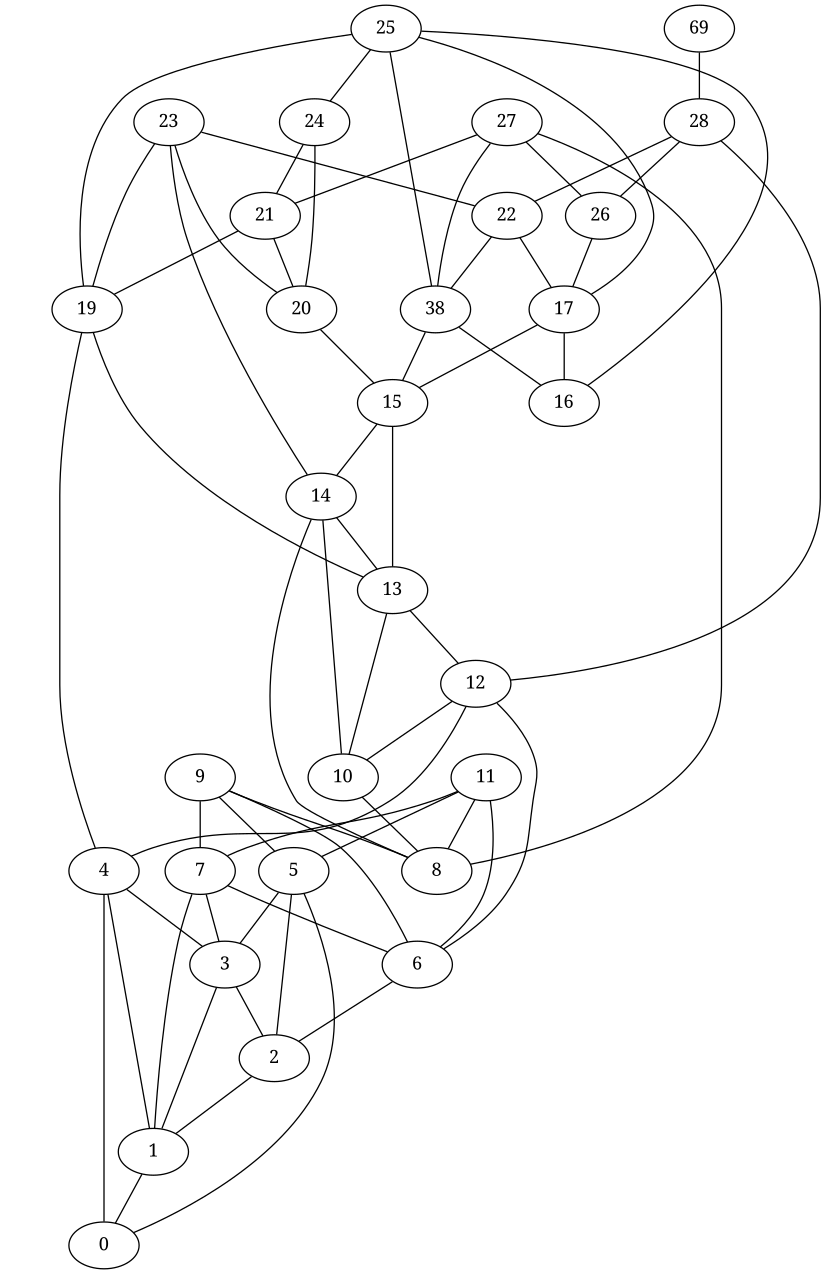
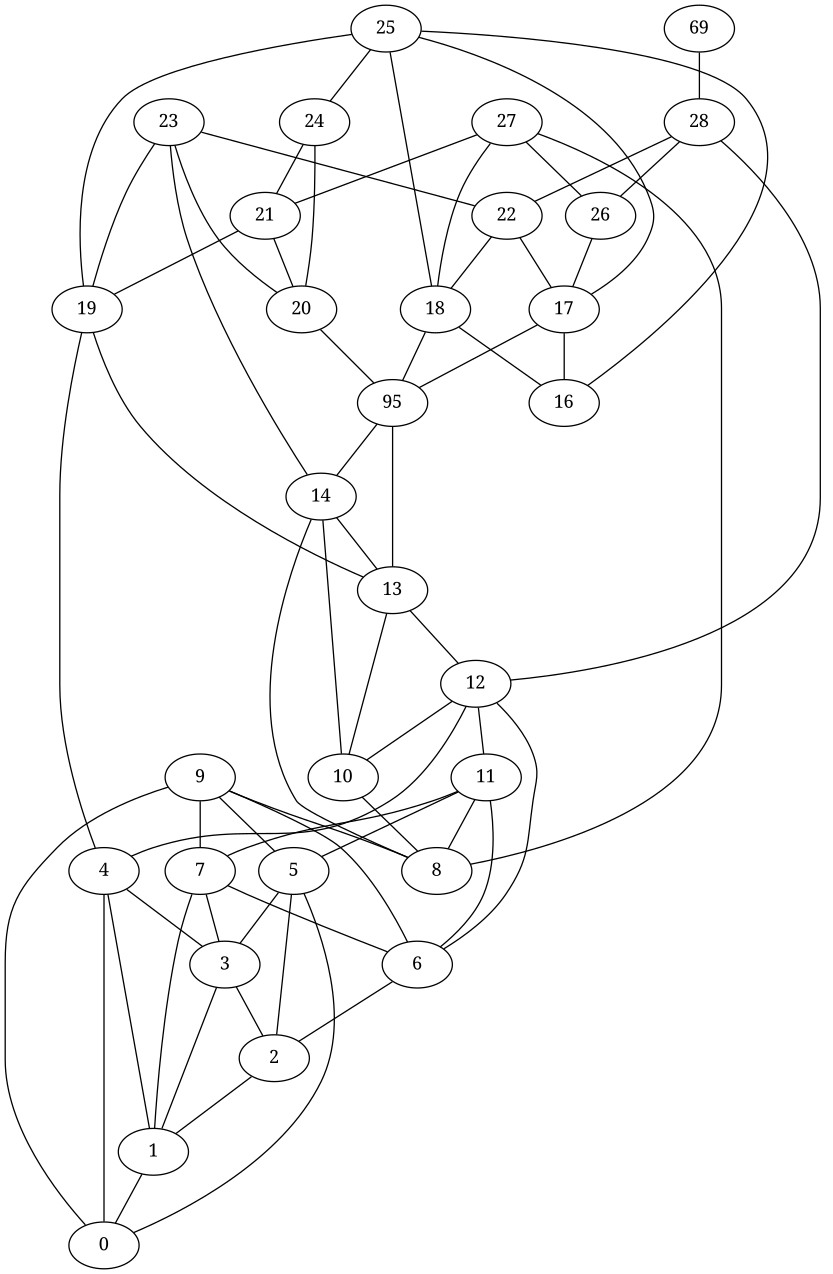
node "38": label "38" -> "18"
node "15": label "15" -> "95"
edge "12" -- "11": added
edge "9" -- "0": added
